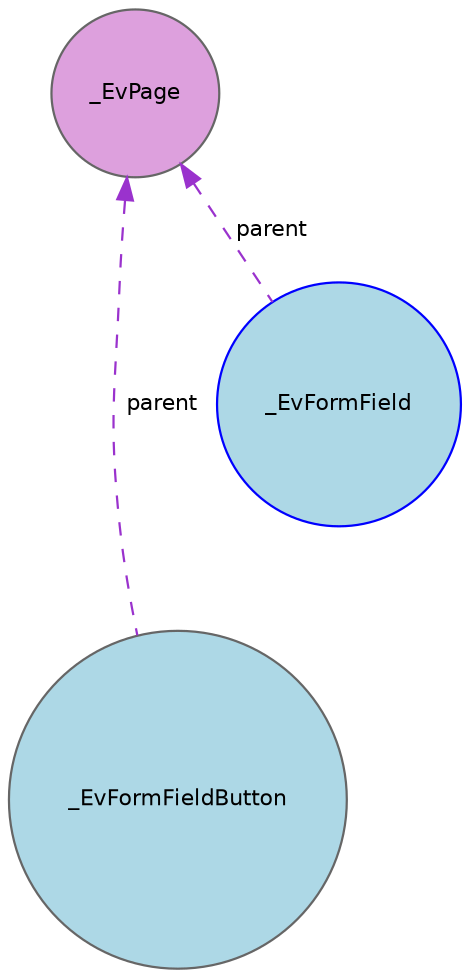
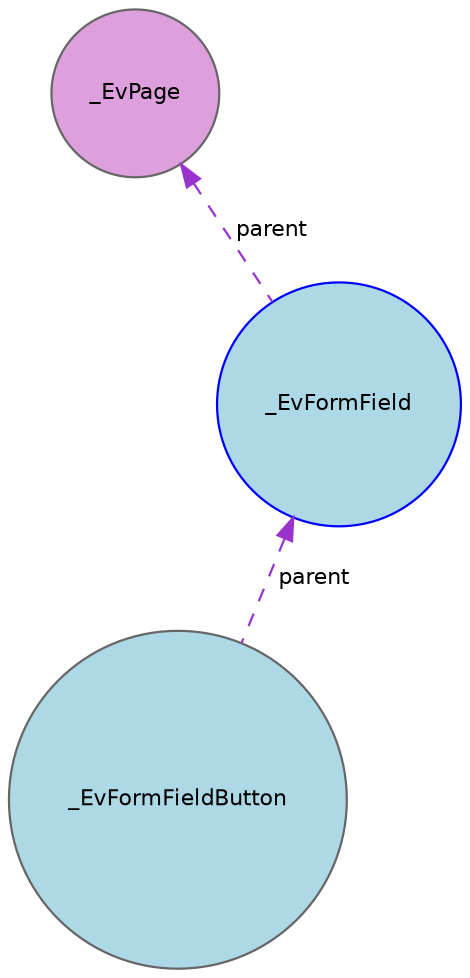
edge "_EvFormFieldButton" -> "_EvPage": now "_EvFormFieldButton" -> "_EvFormField"
